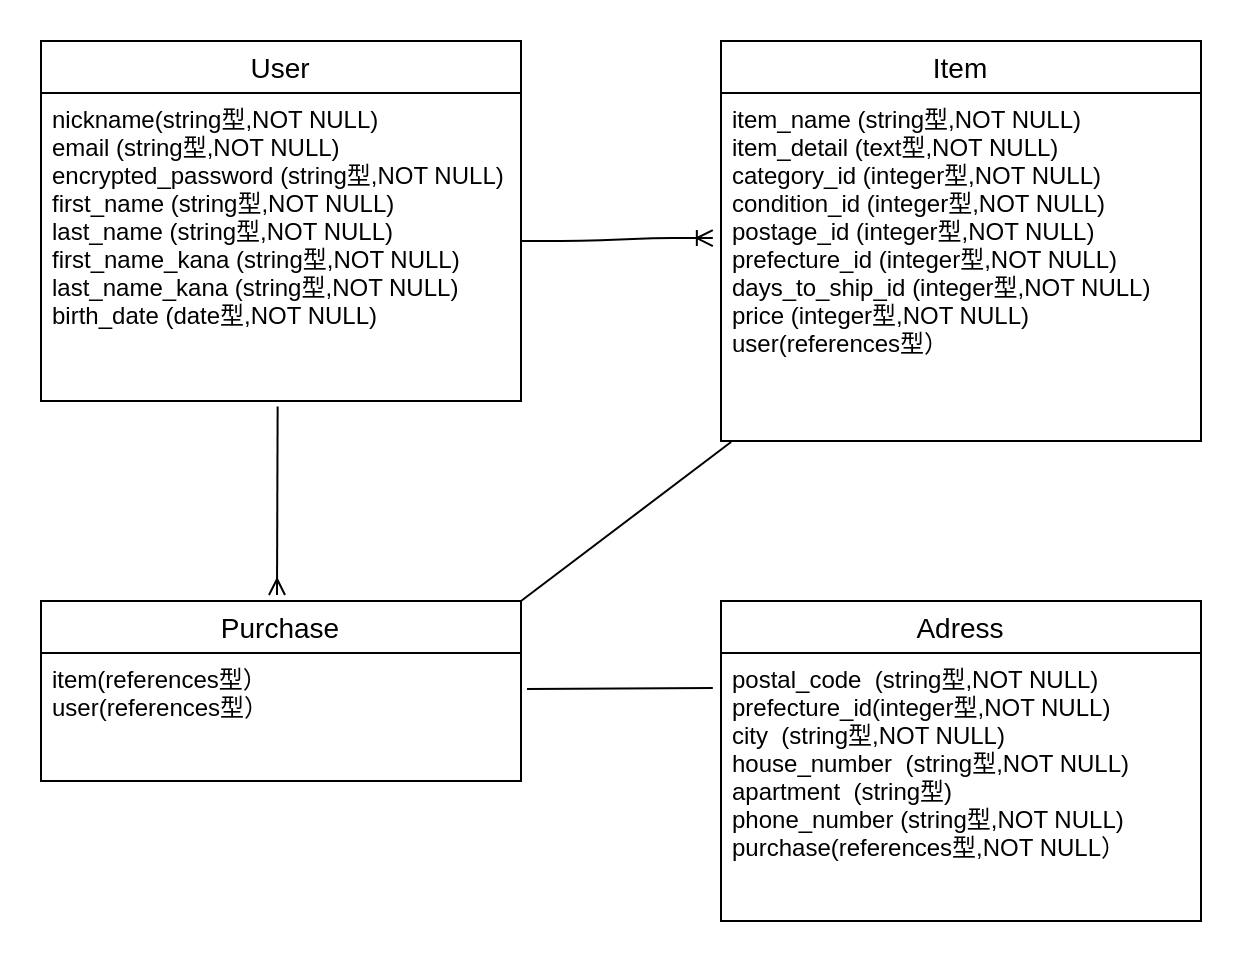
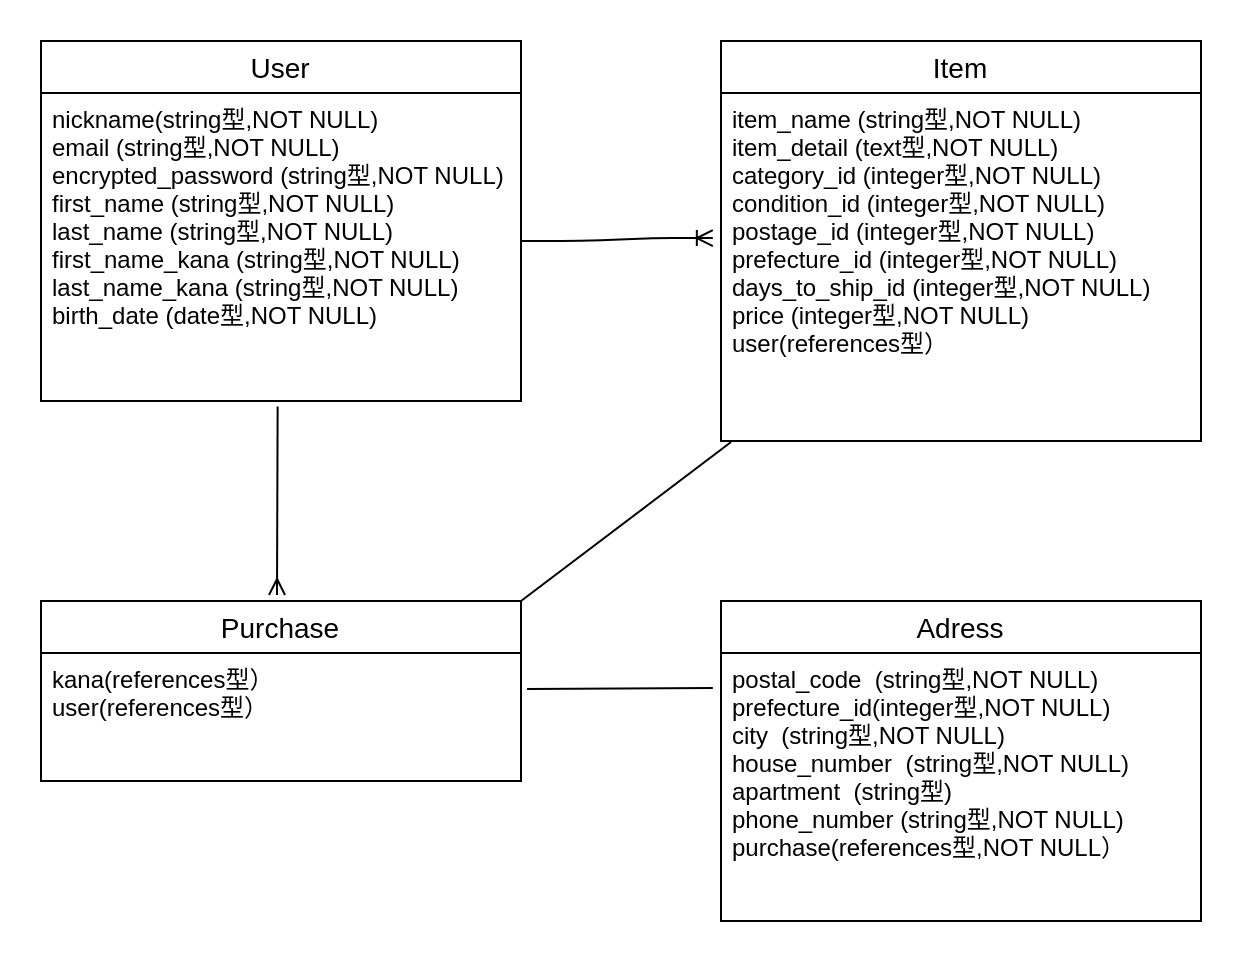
node "item(references型） user(references型）": label "item(references型） user(references型）" -> "kana(references型） user(references型）"
